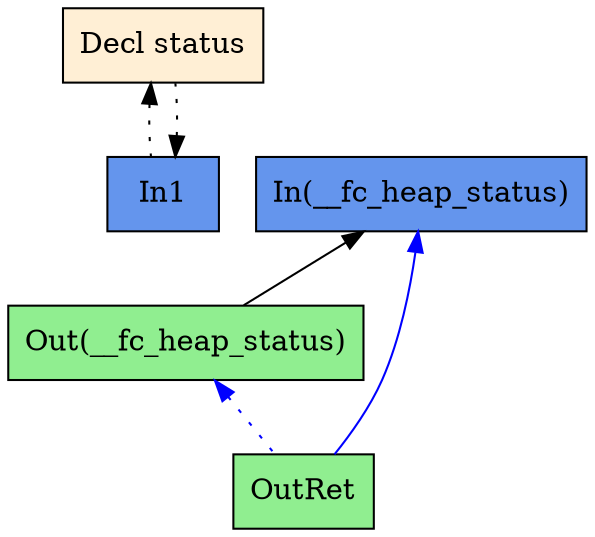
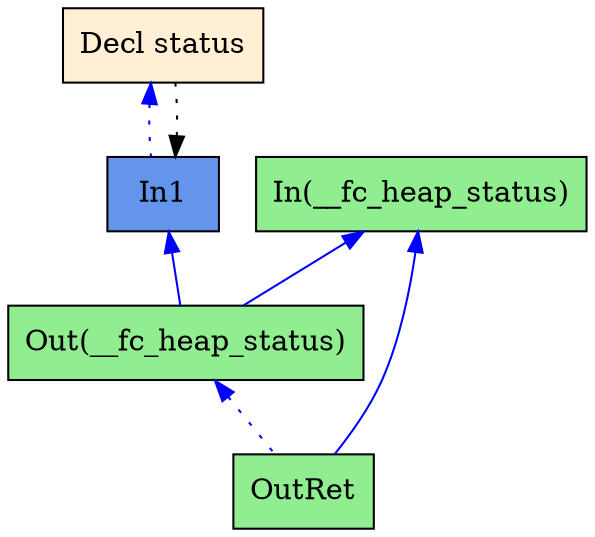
edge "In1" -> "Decl status": color #000000 -> #0000ff
node "In(__fc_heap_status)": fillcolor #6495ed -> #90ee90
edge "Out(__fc_heap_status)" -> "In(__fc_heap_status)": color #000000 -> #0000ff
edge "Out(__fc_heap_status)" -> "In1": added
